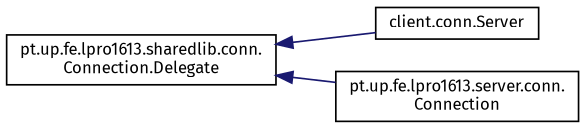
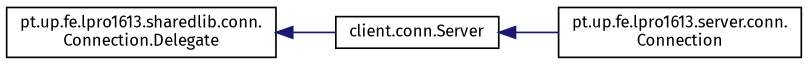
edge "pt.up.fe.lpro1613.server.conn. Connection" -> "pt.up.fe.lpro1613.sharedlib.conn. Connection.Delegate": now "pt.up.fe.lpro1613.server.conn. Connection" -> "client.conn.Server"
